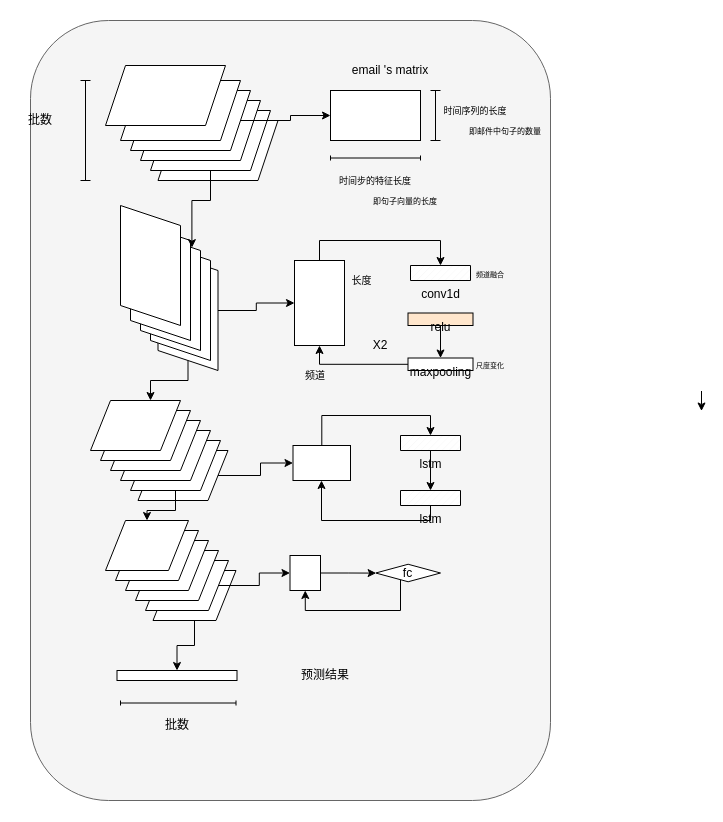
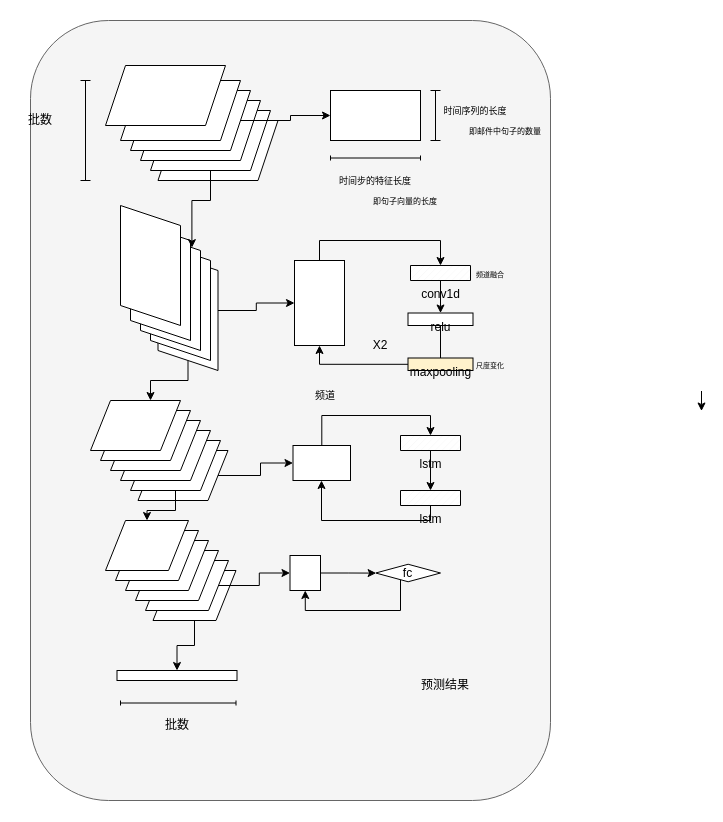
node "email 's matrix": removed
node "长度": removed
edge "conv1d" -> "relu": added
node "relu": fillcolor #ffe6cc -> #ffffff
edge "relu" -> "maxpooling": arrowhead classic -> none
node "maxpooling": fillcolor #ffffff -> #fff2cc
node "频道": moved (316, 376) -> (326, 396)
node "预测结果": moved (326, 676) -> (446, 686)
